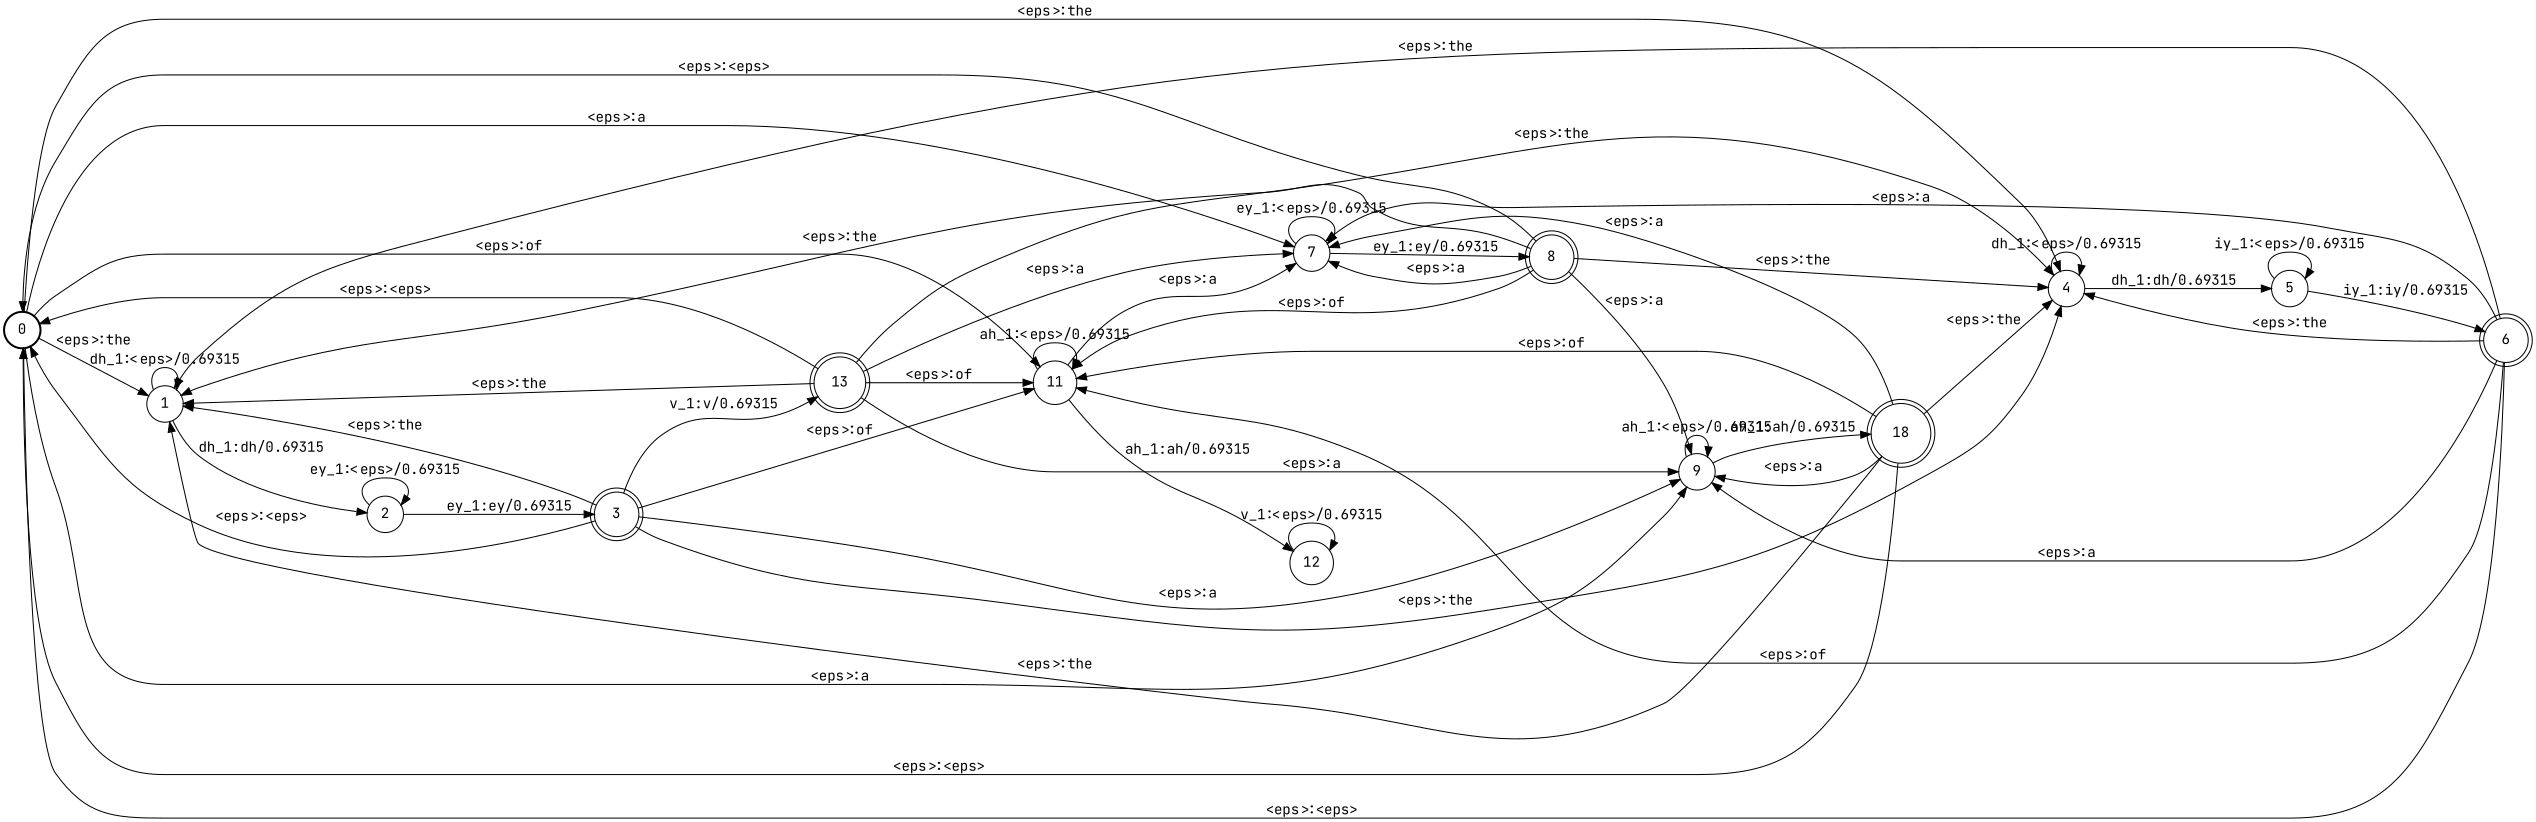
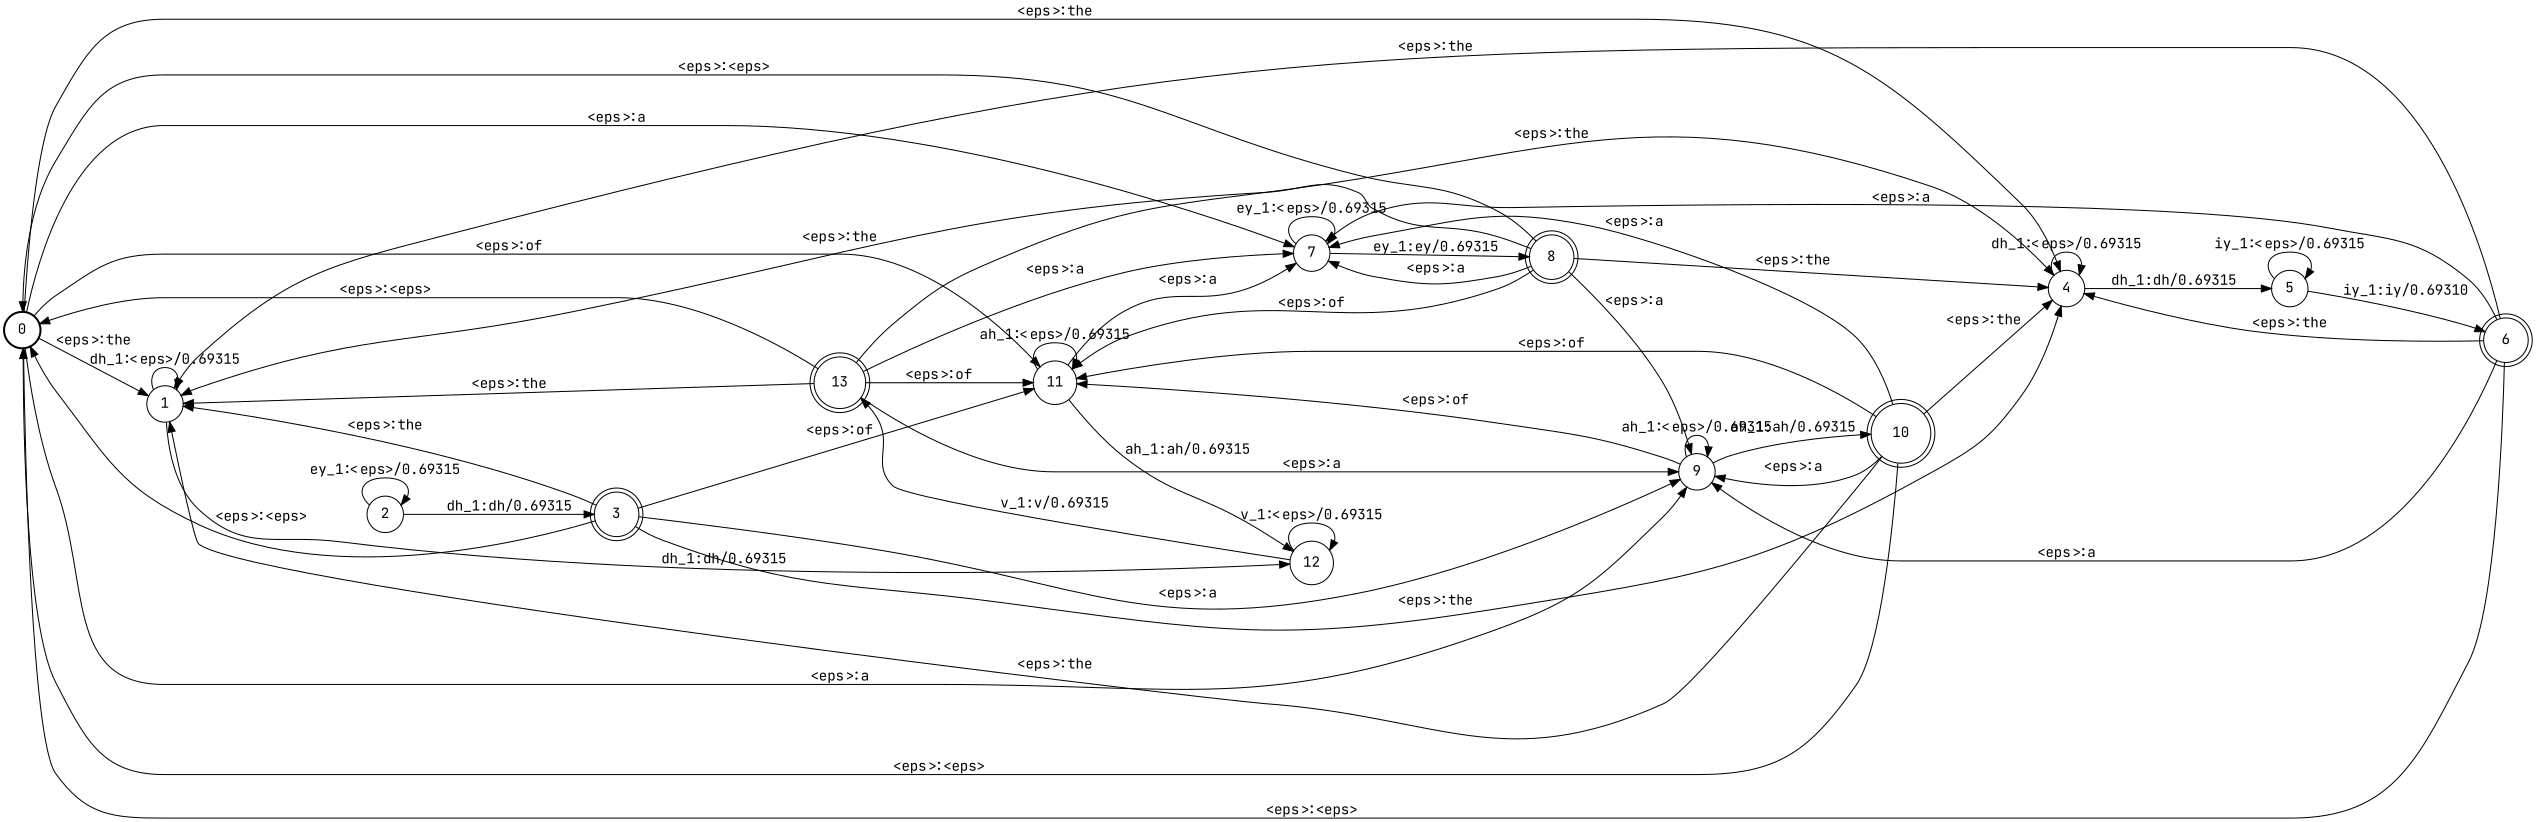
edge "5" -> "6": label "iy_1:iy/0.69315" -> "iy_1:iy/0.69310"
edge "3" -> "13": now "12" -> "13"
node "18": label "18" -> "10"
edge "1" -> "2": now "1" -> "12"
edge "2" -> "3": label "ey_1:ey/0.69315" -> "dh_1:dh/0.69315"
edge "6" -> "11": now "9" -> "11"
